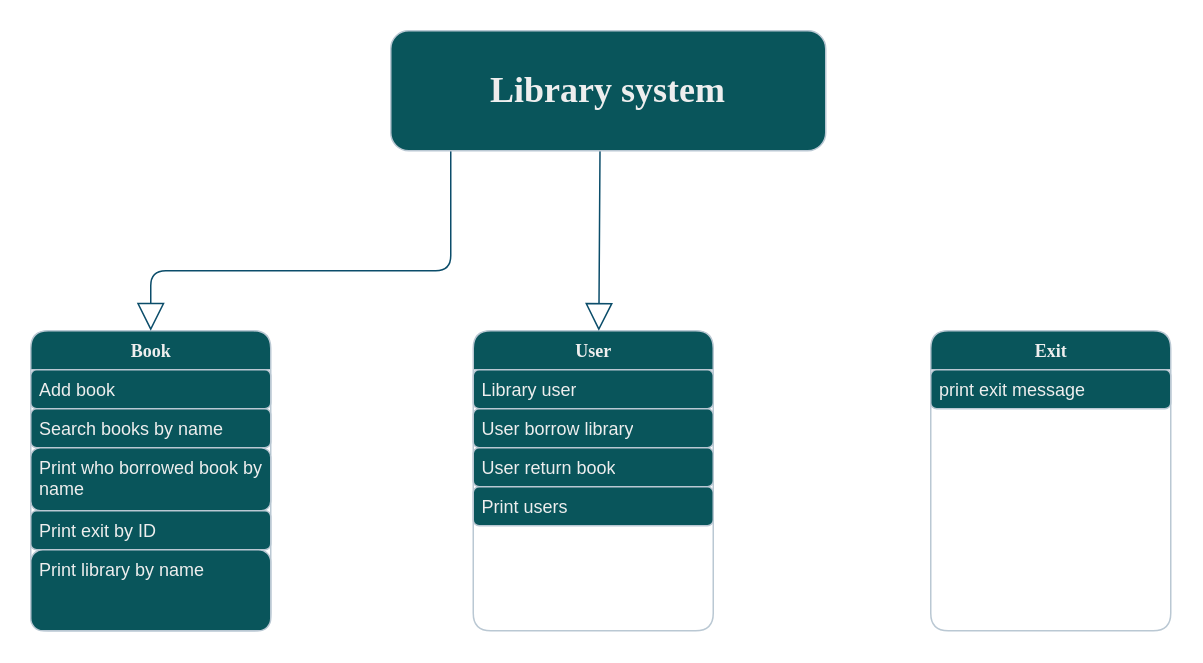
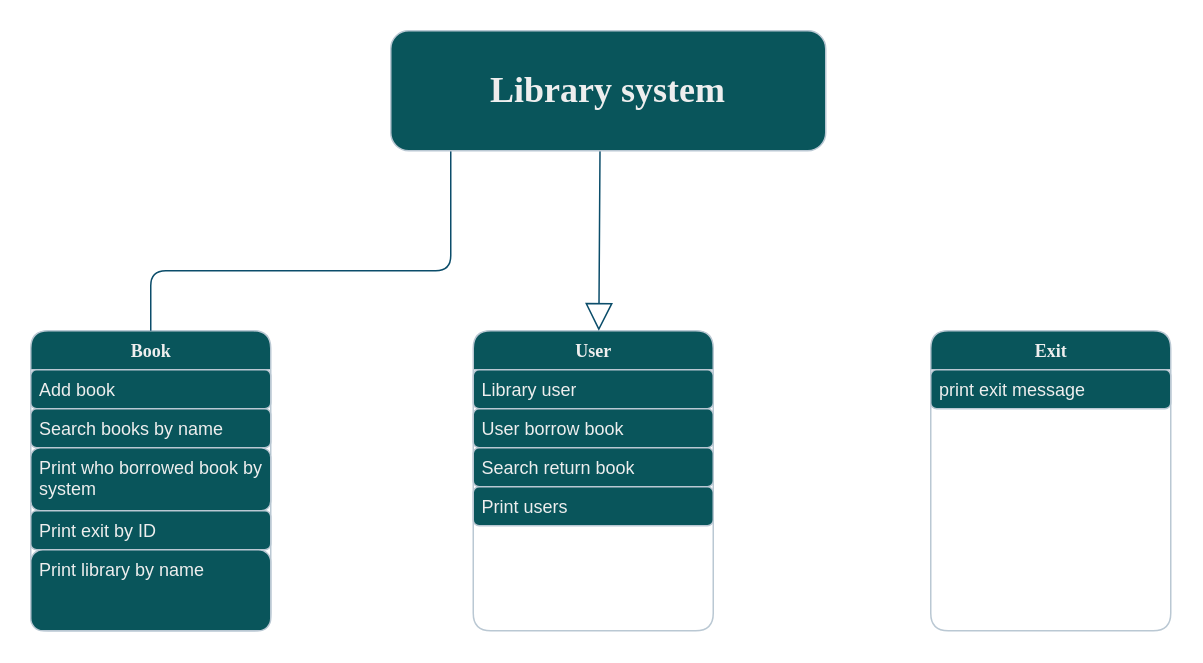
edge "Library system" -> "Book": arrowhead block -> none
node "User borrow library": label "User borrow library" -> "User borrow book"
node "User return book": label "User return book" -> "Search return book"
node "Print who borrowed book by name": label "Print who borrowed book by name" -> "Print who borrowed book by system"
